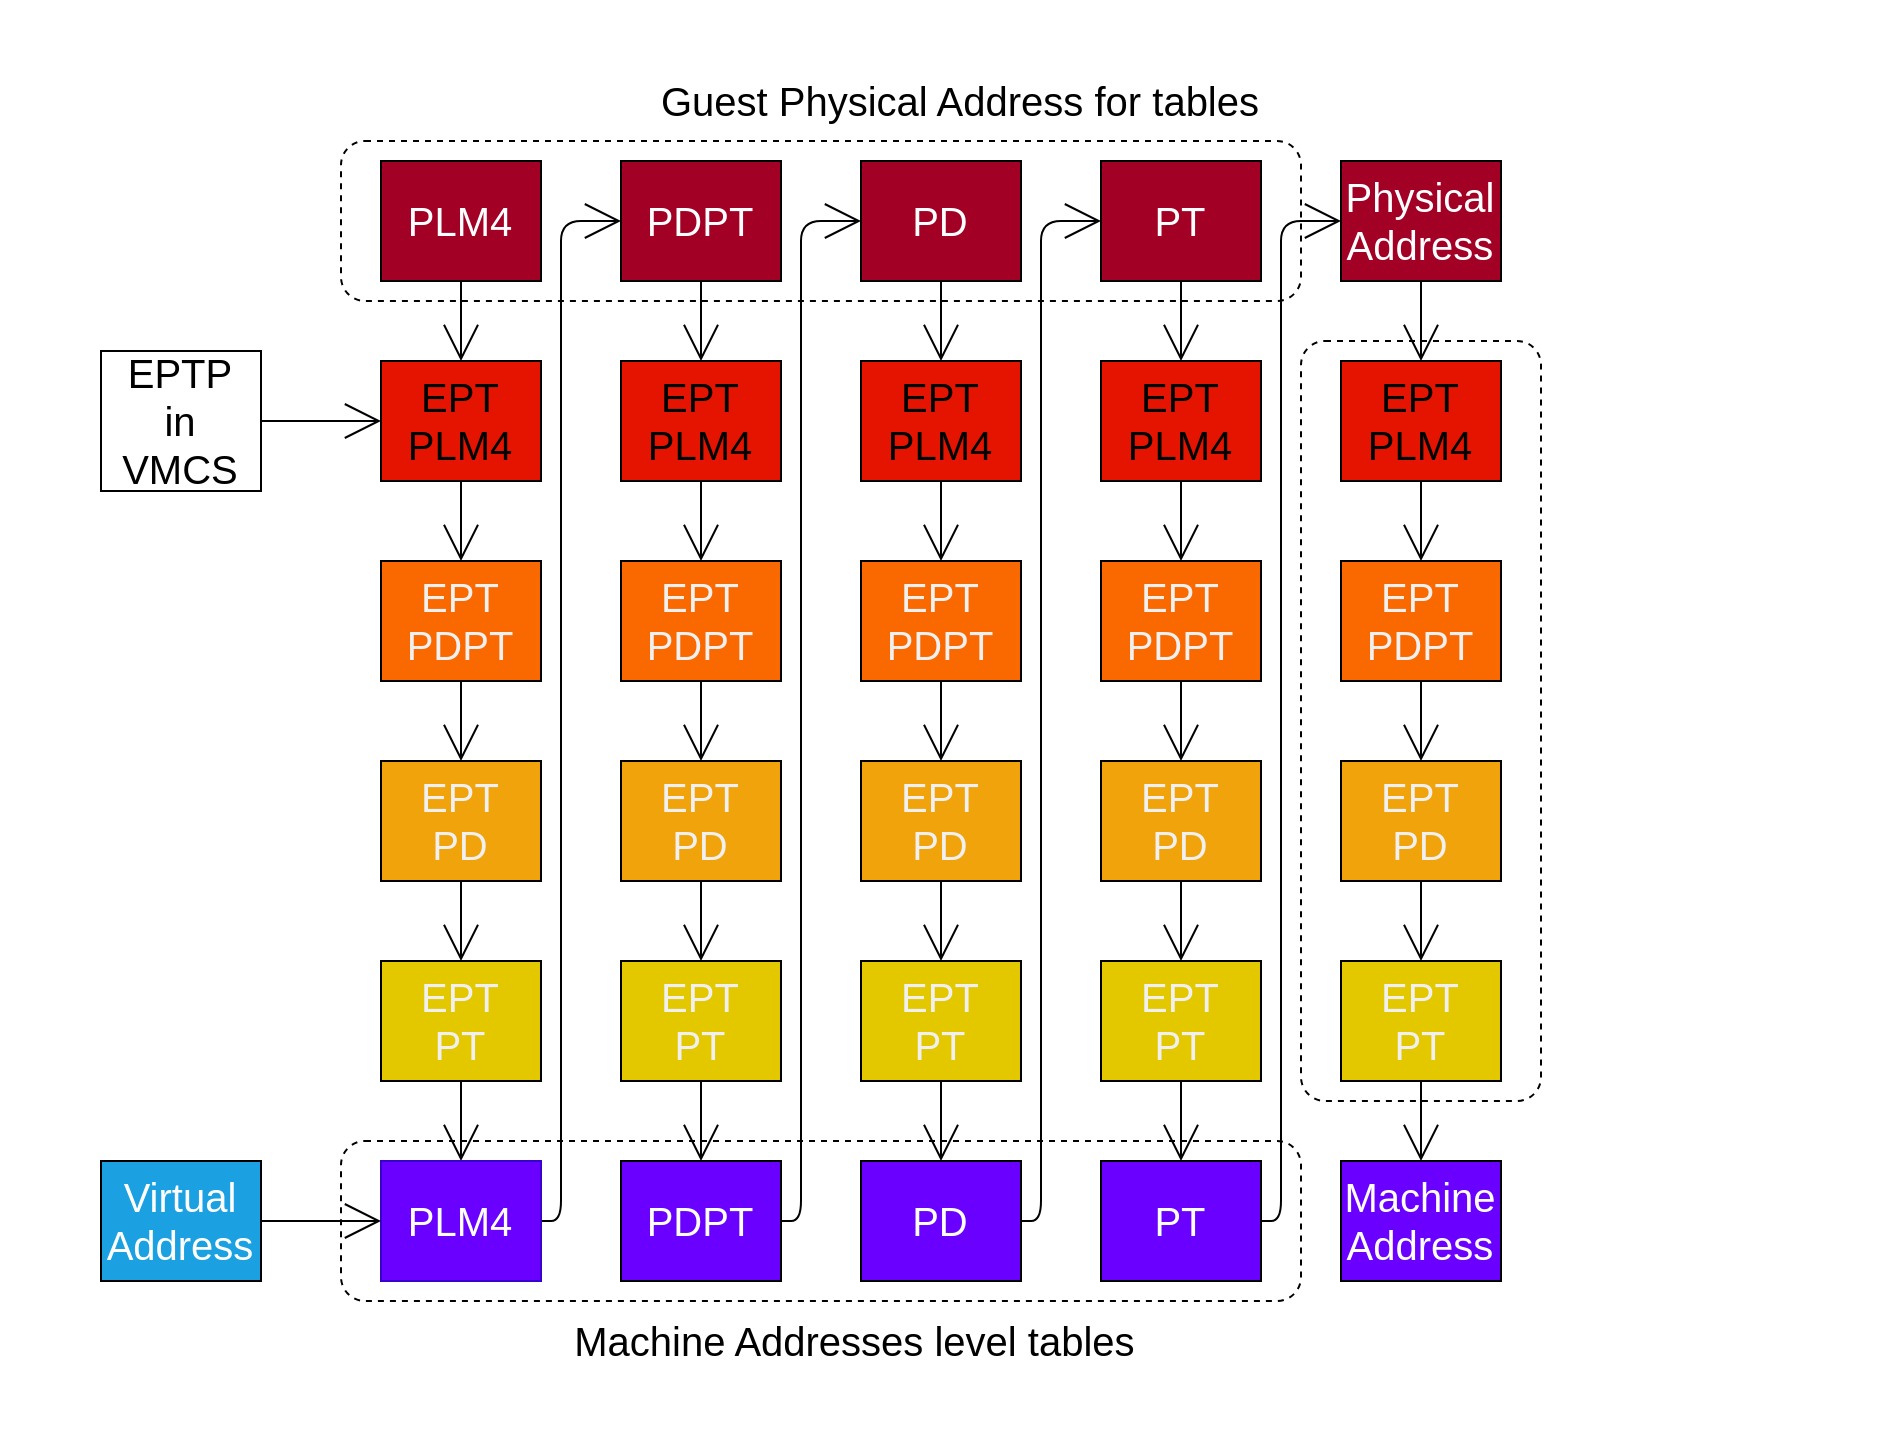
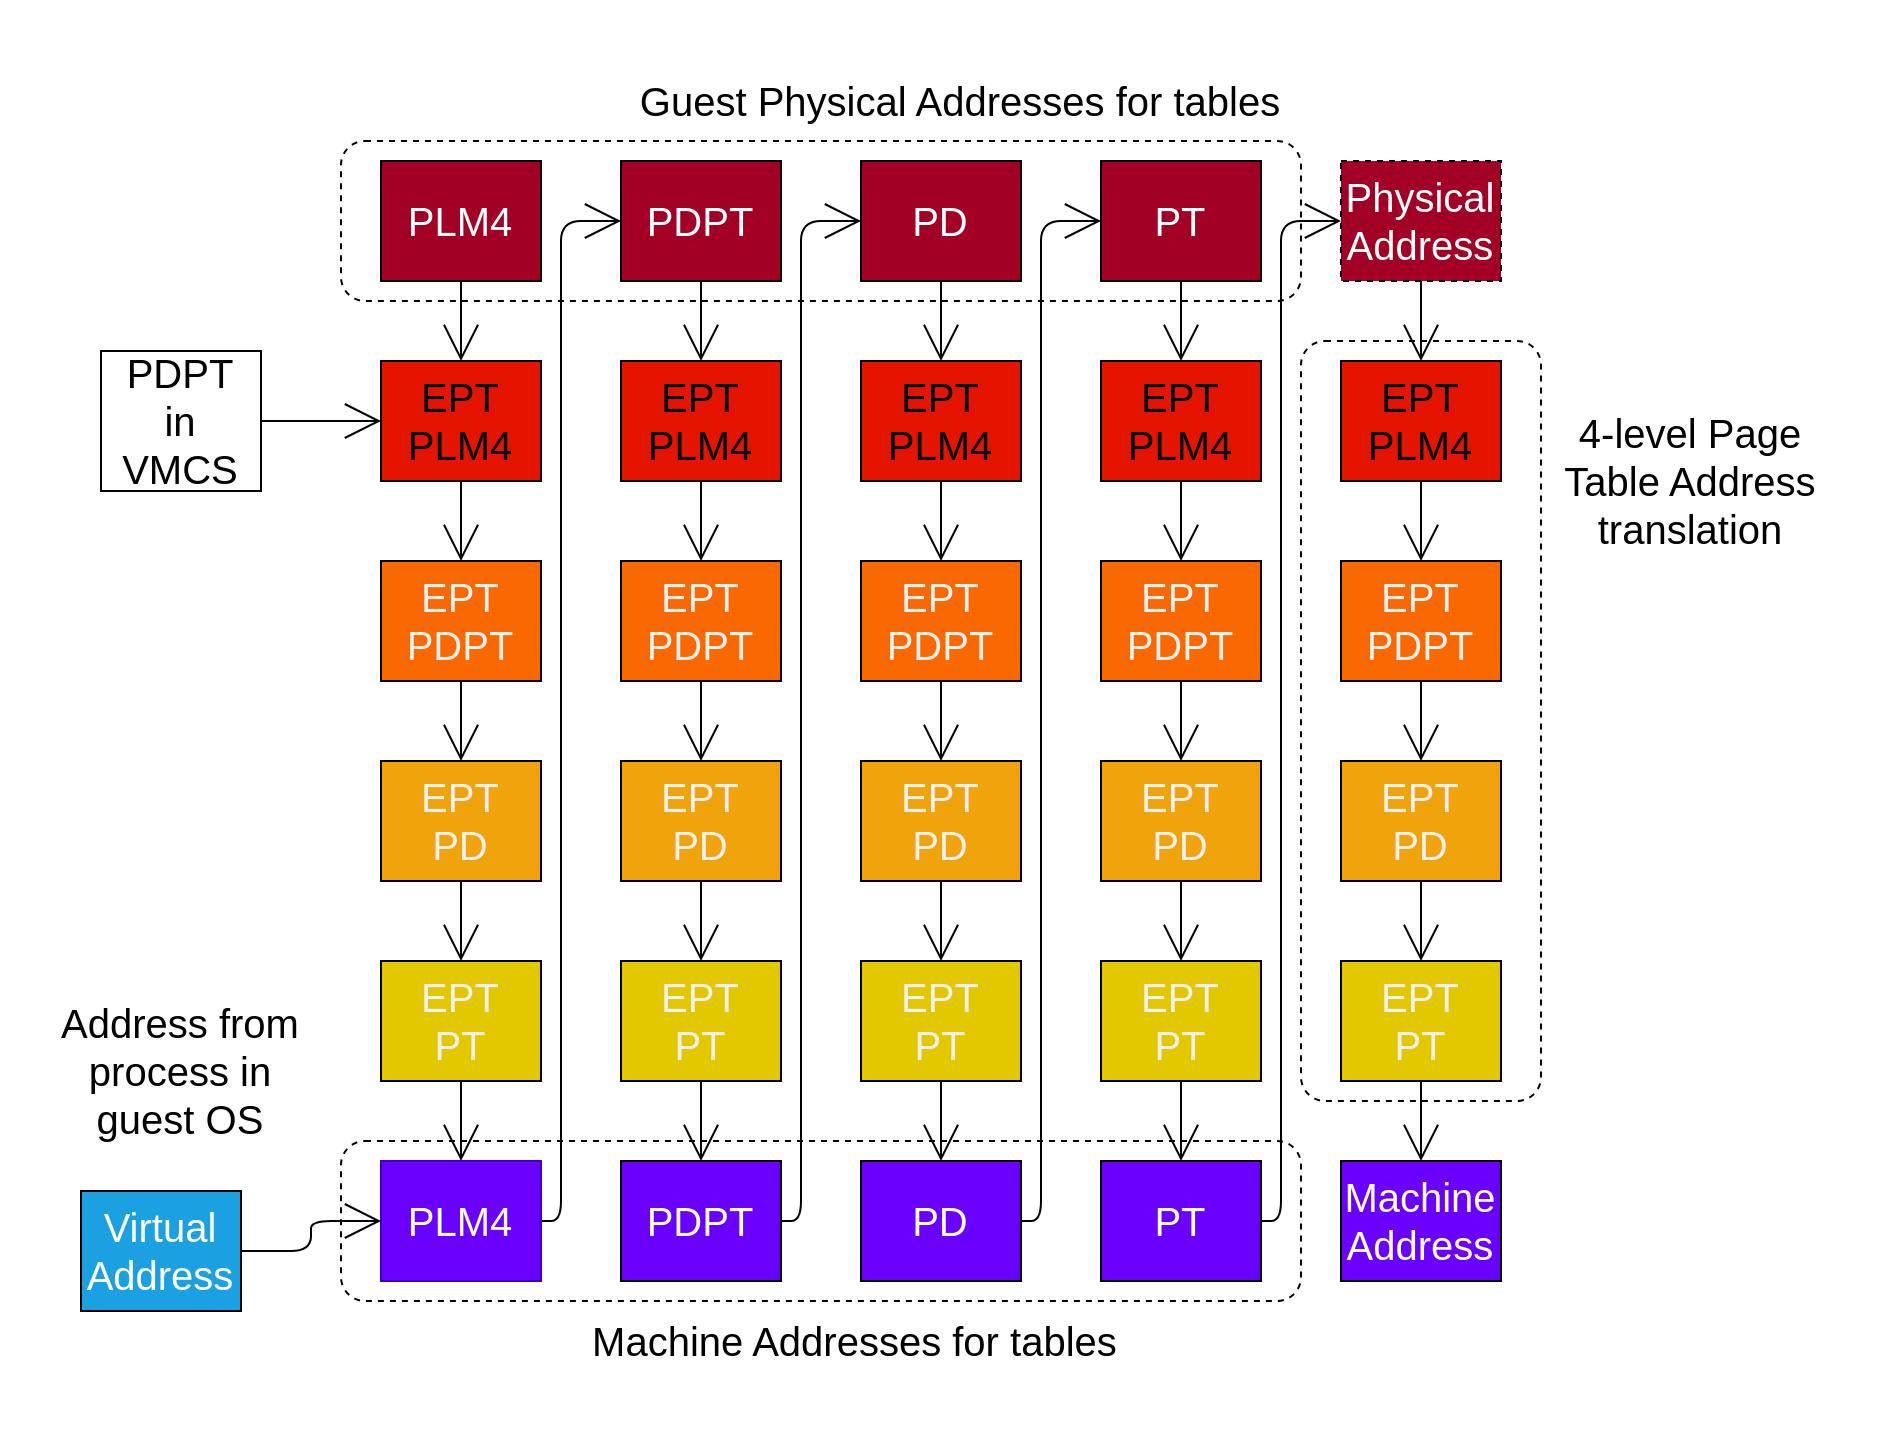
node "Guest Physical Address for tables": label "Guest Physical Address for tables" -> "Guest Physical Addresses for tables"
node "Physical Address": style solid -> dashed
node "EPTP in VMCS": label "EPTP in VMCS" -> "PDPT in VMCS"
node "4-level Page Table Address translation": added
node "Address from process in guest OS": added
node "Virtual Address": moved (181, 1221) -> (161, 1251)
node "Machine Addresses level tables": label "Machine Addresses level tables" -> "Machine Addresses for tables"
